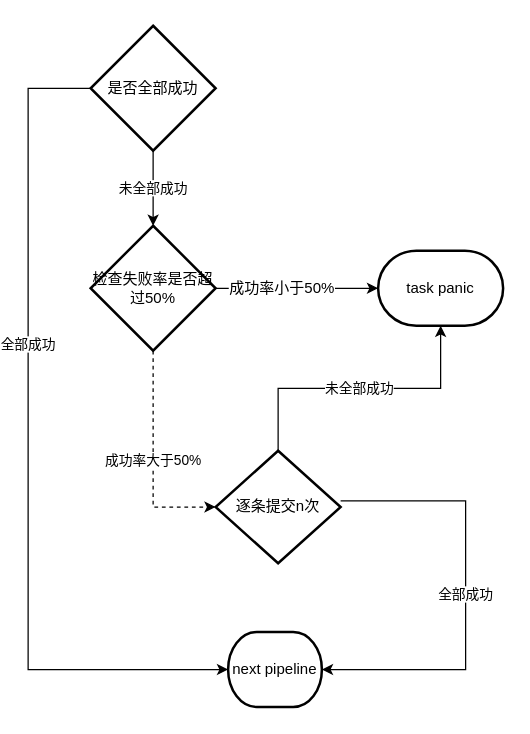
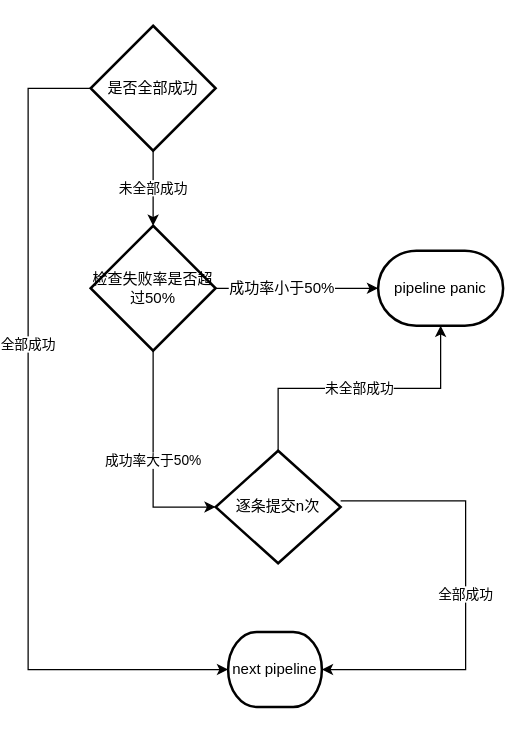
node "task panic": label "task panic" -> "pipeline panic"
edge "检查失败率是否超过50%" -> "逐条提交n次": style dashed -> solid
